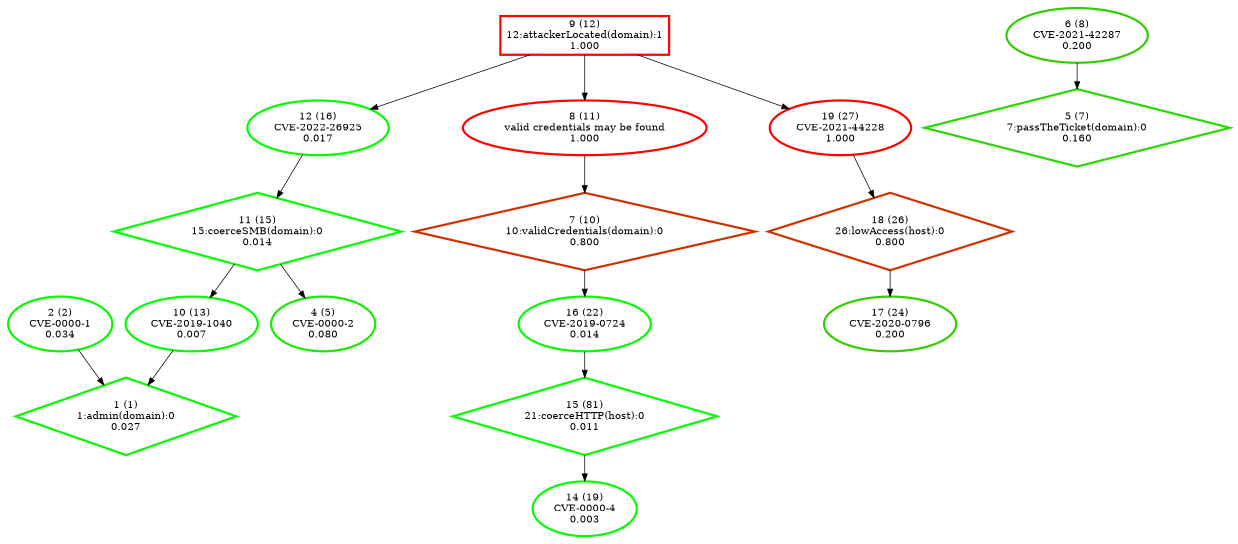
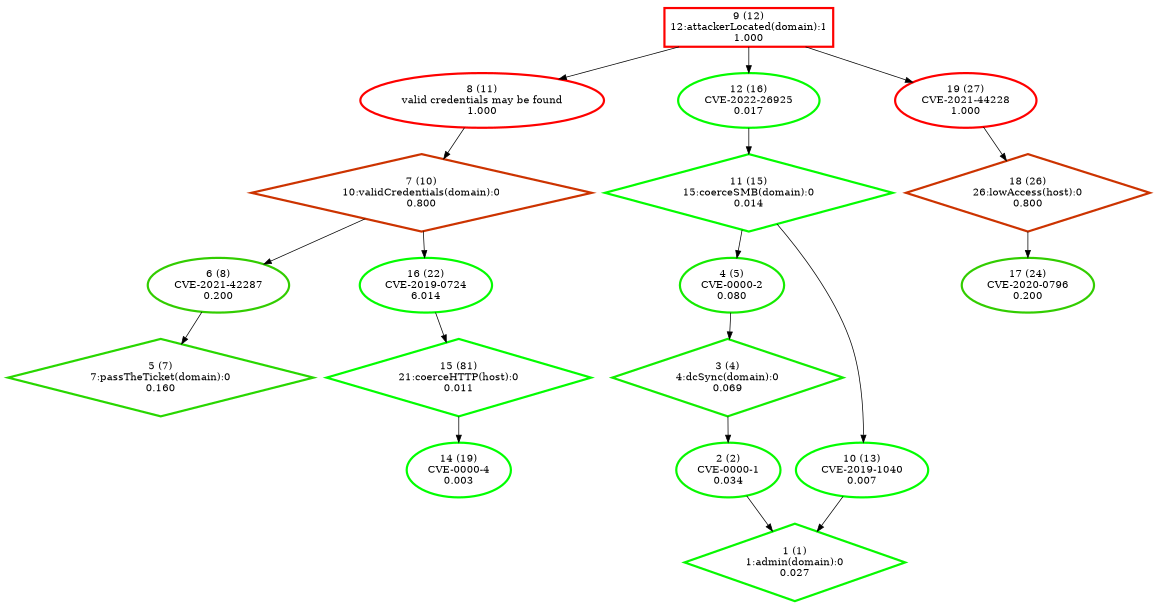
edge "7 (10) 10:validCredentials(domain):0 0.800" -> "6 (8) CVE-2021-42287 0.200": added
node "16 (22) CVE-2019-0724 0.014": label "16 (22) CVE-2019-0724 0.014" -> "16 (22) CVE-2019-0724 6.014"
node "3 (4) 4:dcSync(domain):0 0.069": added
